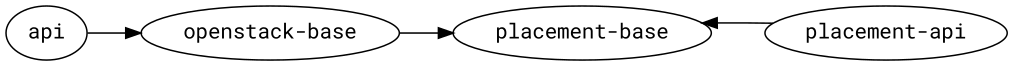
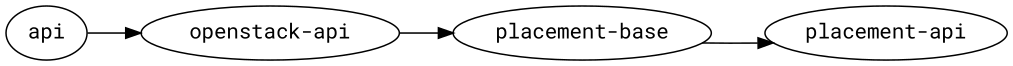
edge "placement-api" -> "placement-base": reversed
node "openstack-base": label "openstack-base" -> "openstack-api"
